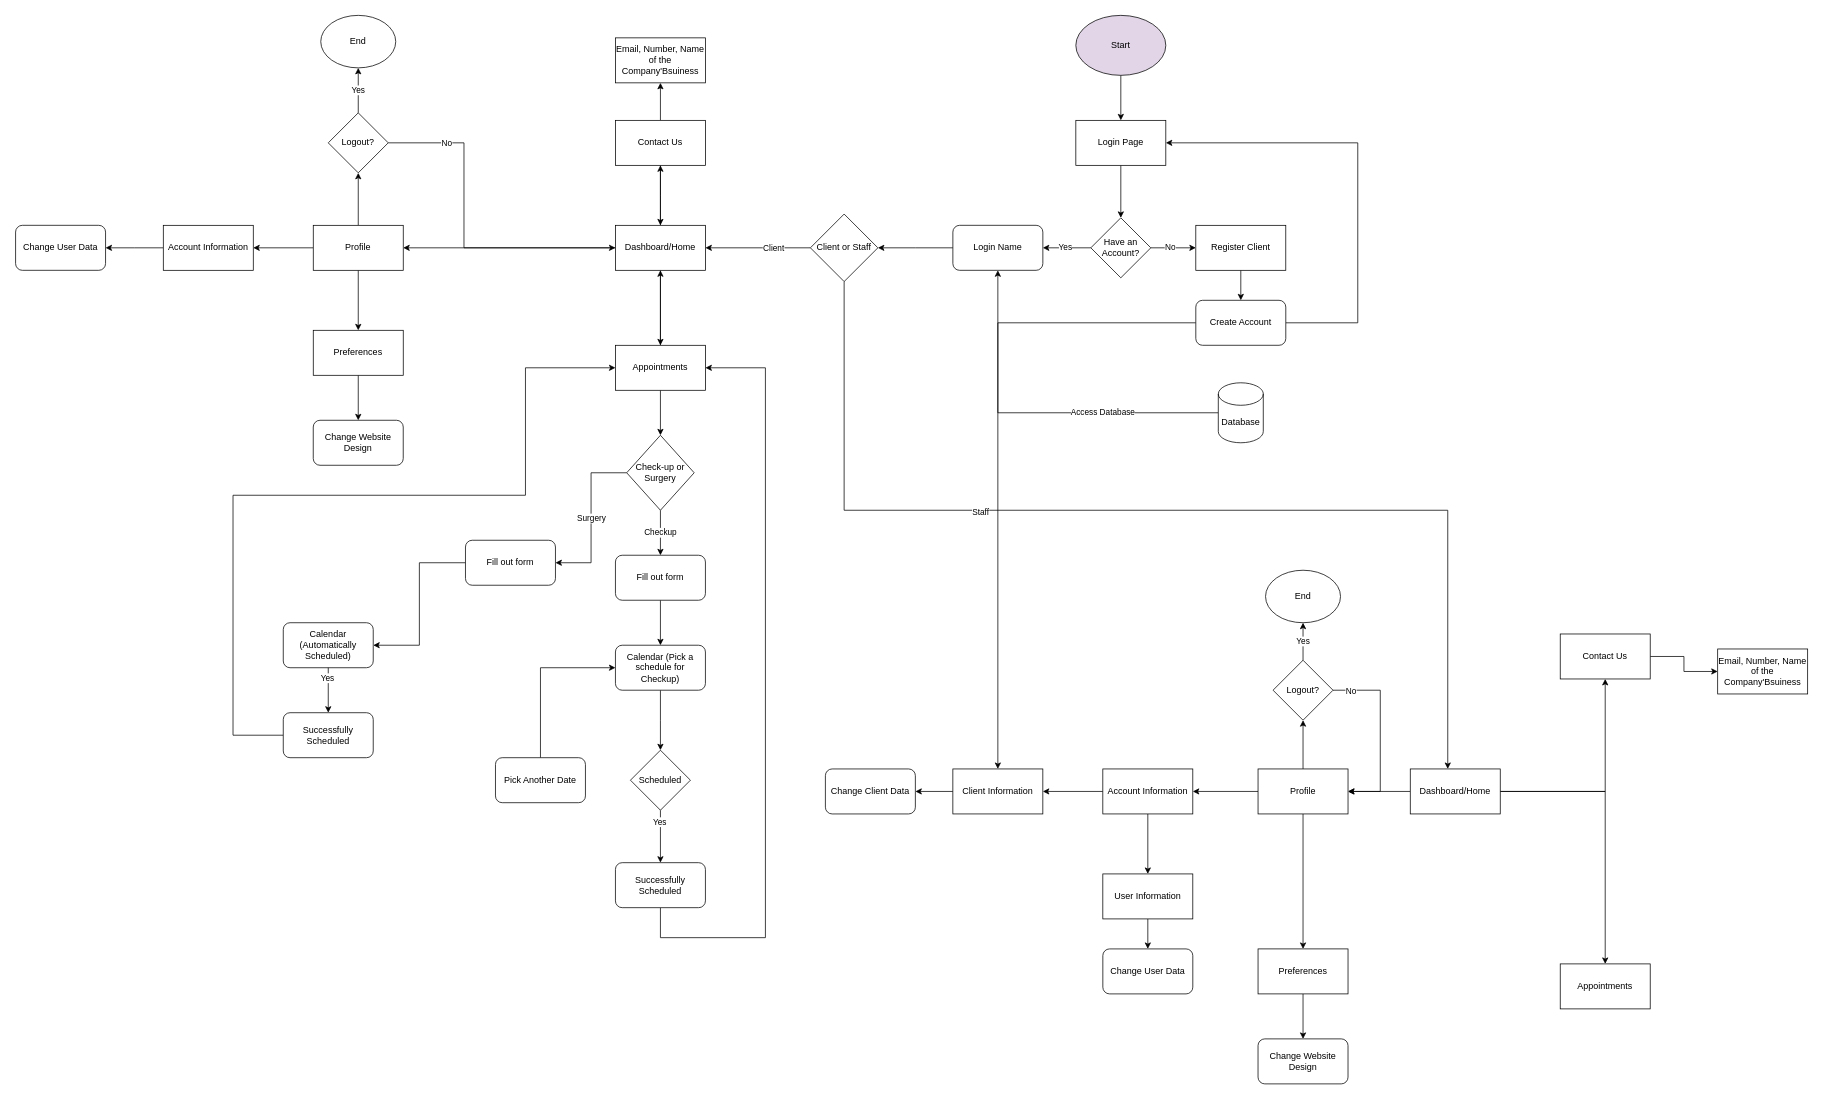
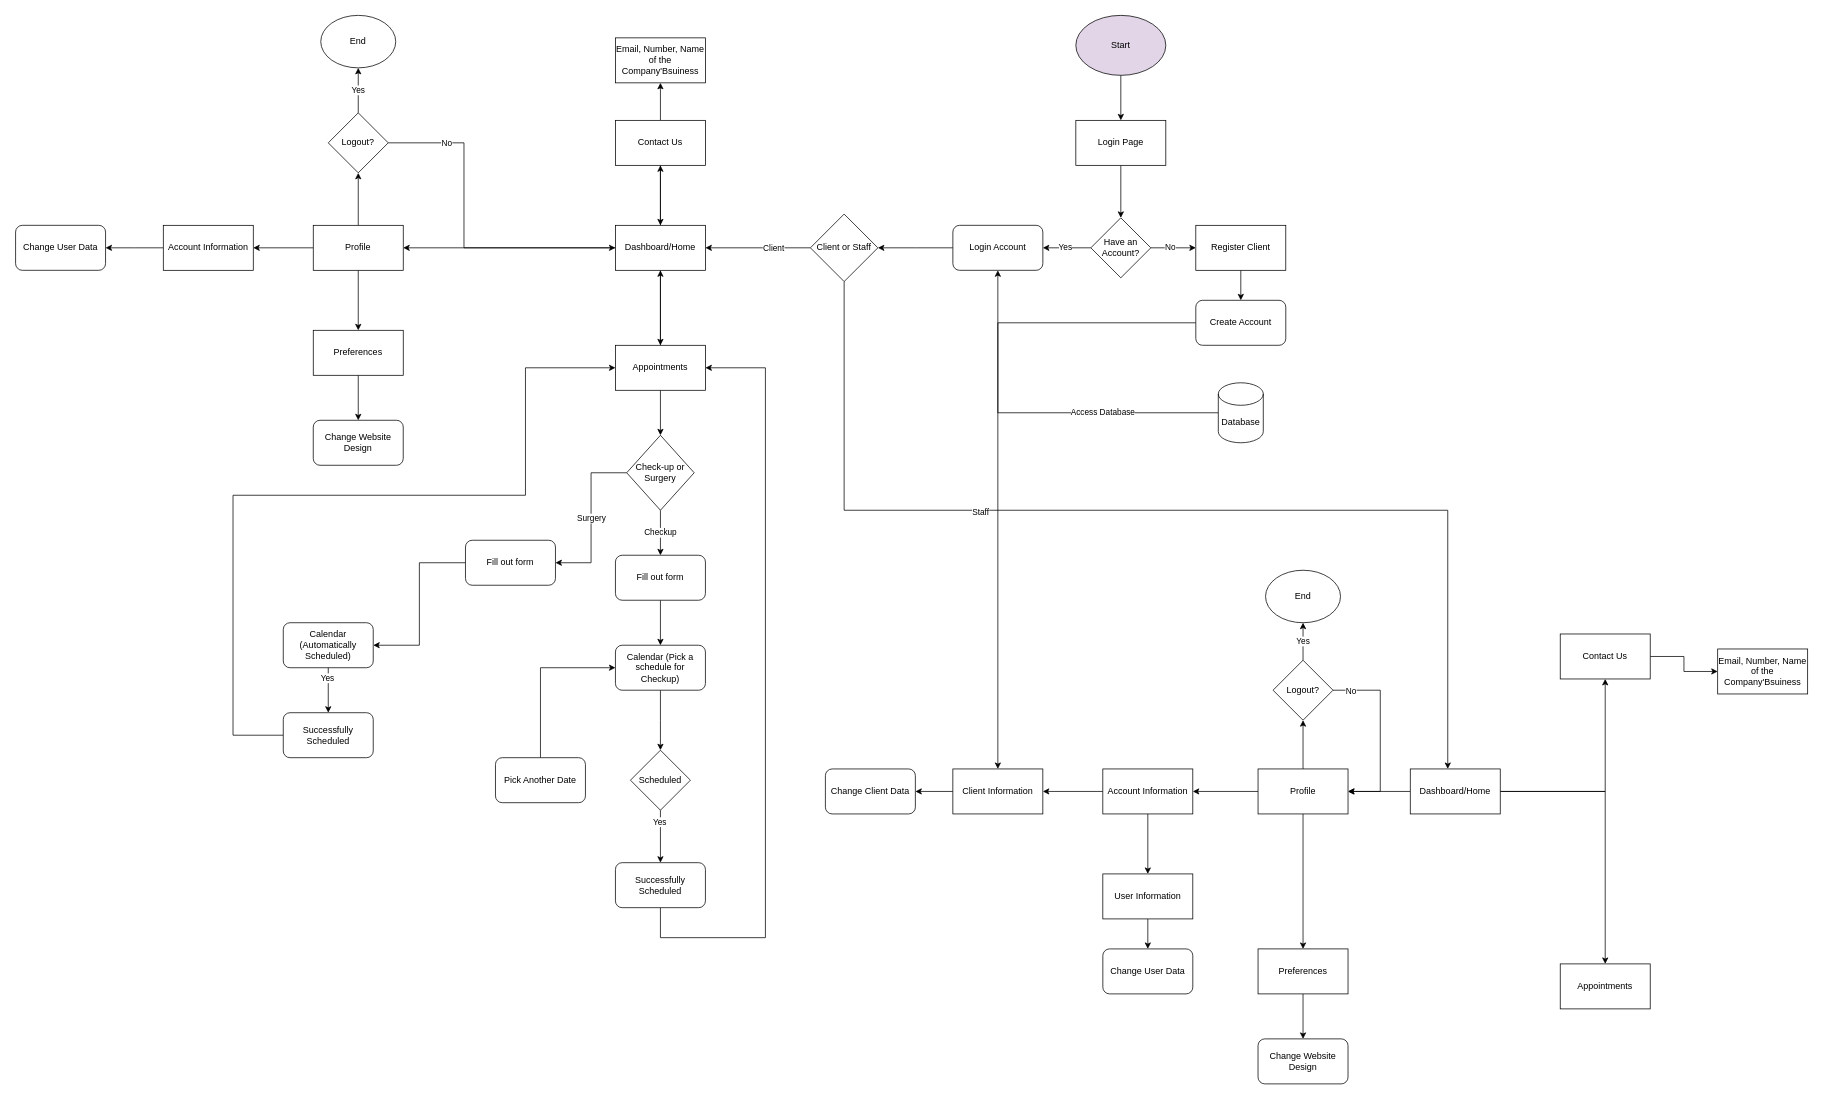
node "Login Name": label "Login Name" -> "Login Account"
edge "Create Account" -> "Login Page": removed
